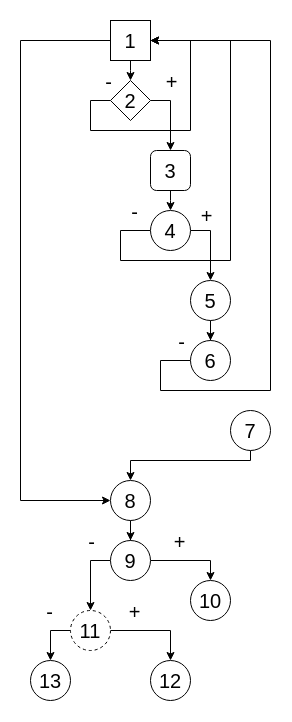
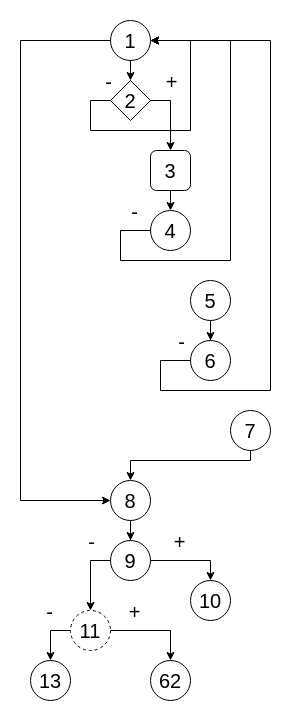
node "1": shape rectangle -> ellipse
edge "4" -> "5": removed, label "+"
node "12": label "12" -> "62"
